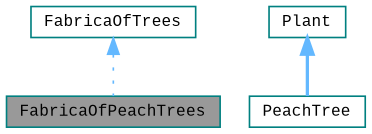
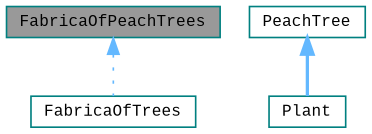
edge "FabricaOfPeachTrees" -> "FabricaOfTrees": reversed
edge "PeachTree" -> "Plant": reversed
